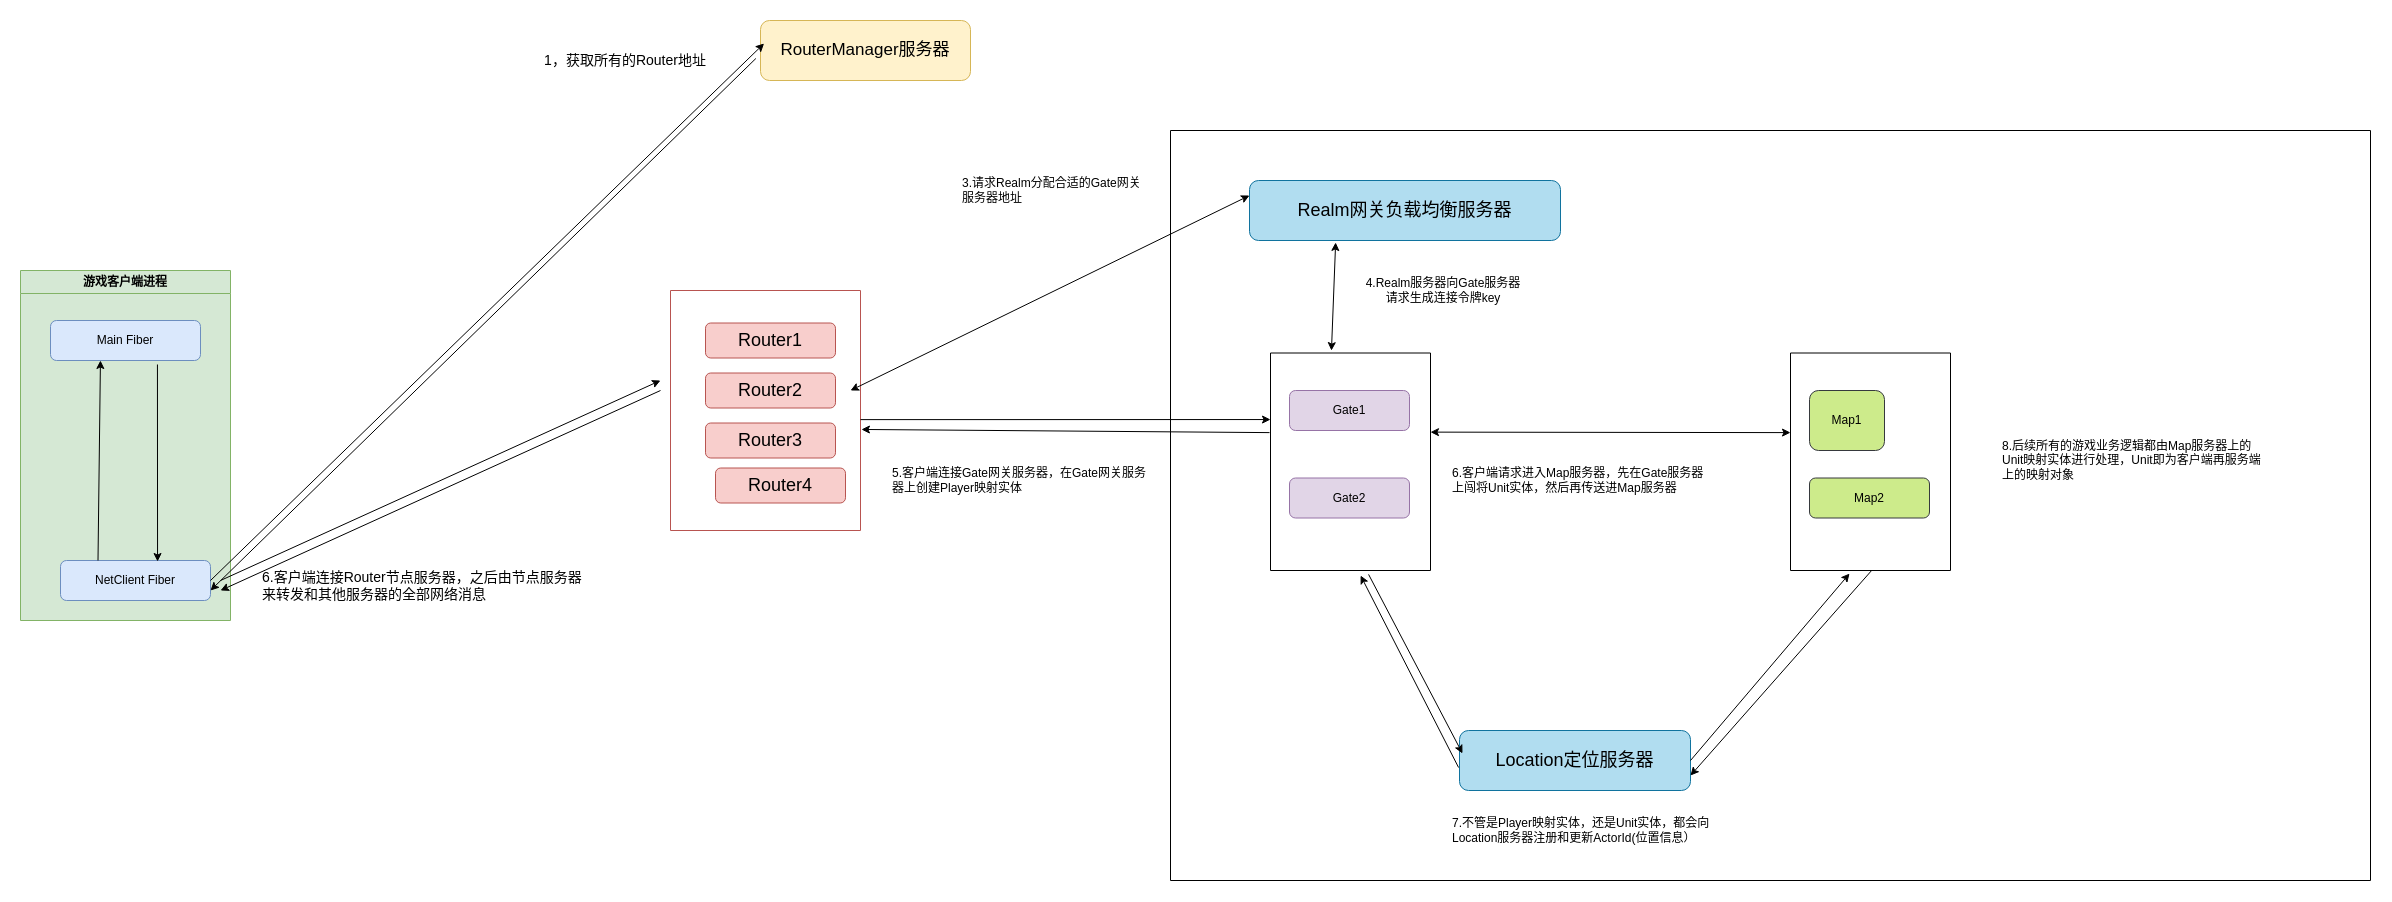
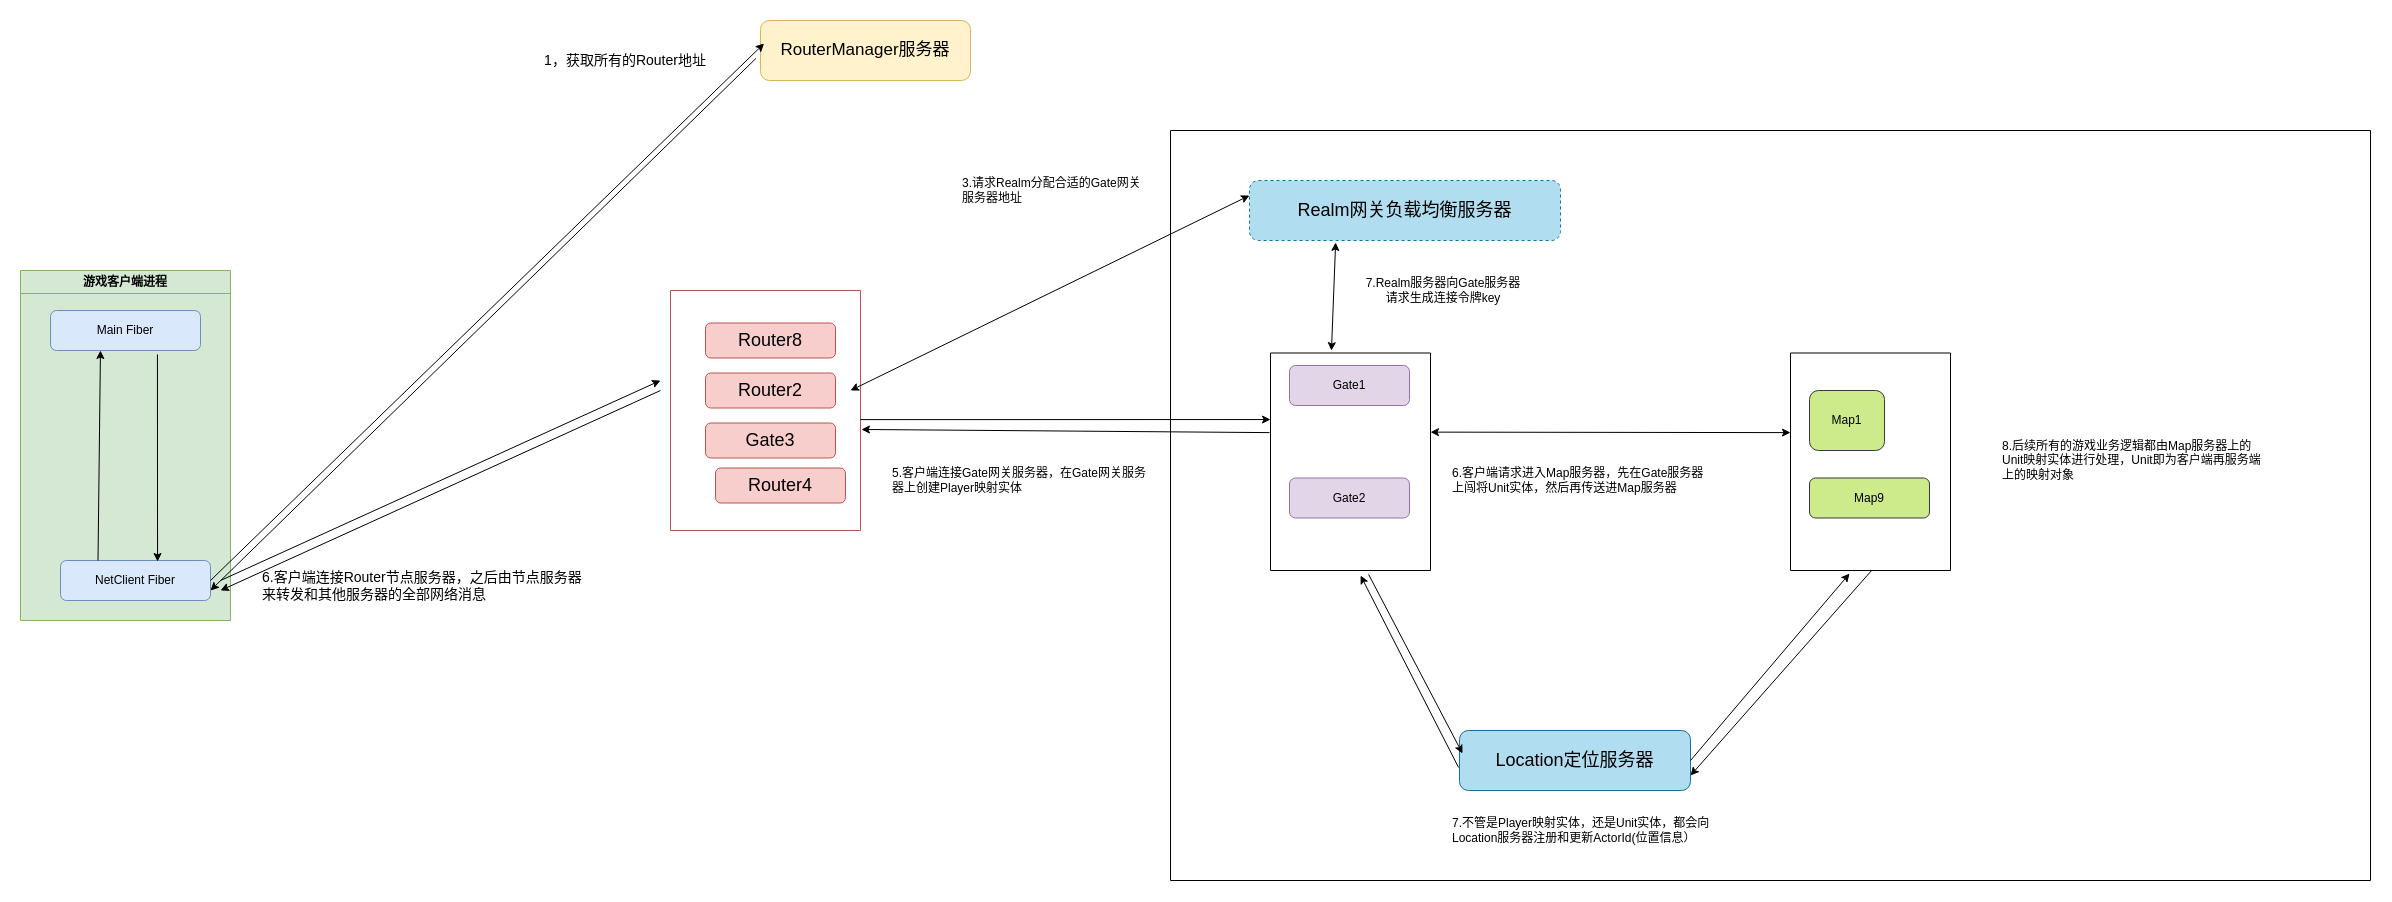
node "Realm网关负载均衡服务器": style solid -> dashed
node "4.Realm服务器向Gate服务器请求生成连接令牌key": label "4.Realm服务器向Gate服务器请求生成连接令牌key" -> "7.Realm服务器向Gate服务器请求生成连接令牌key"
node "Main Fiber": moved (126, 341) -> (126, 331)
node "Router1": label "Router1" -> "Router8"
node "Gate1": moved (1350, 411) -> (1350, 386)
node "Router3": label "Router3" -> "Gate3"
node "Map2": label "Map2" -> "Map9"
